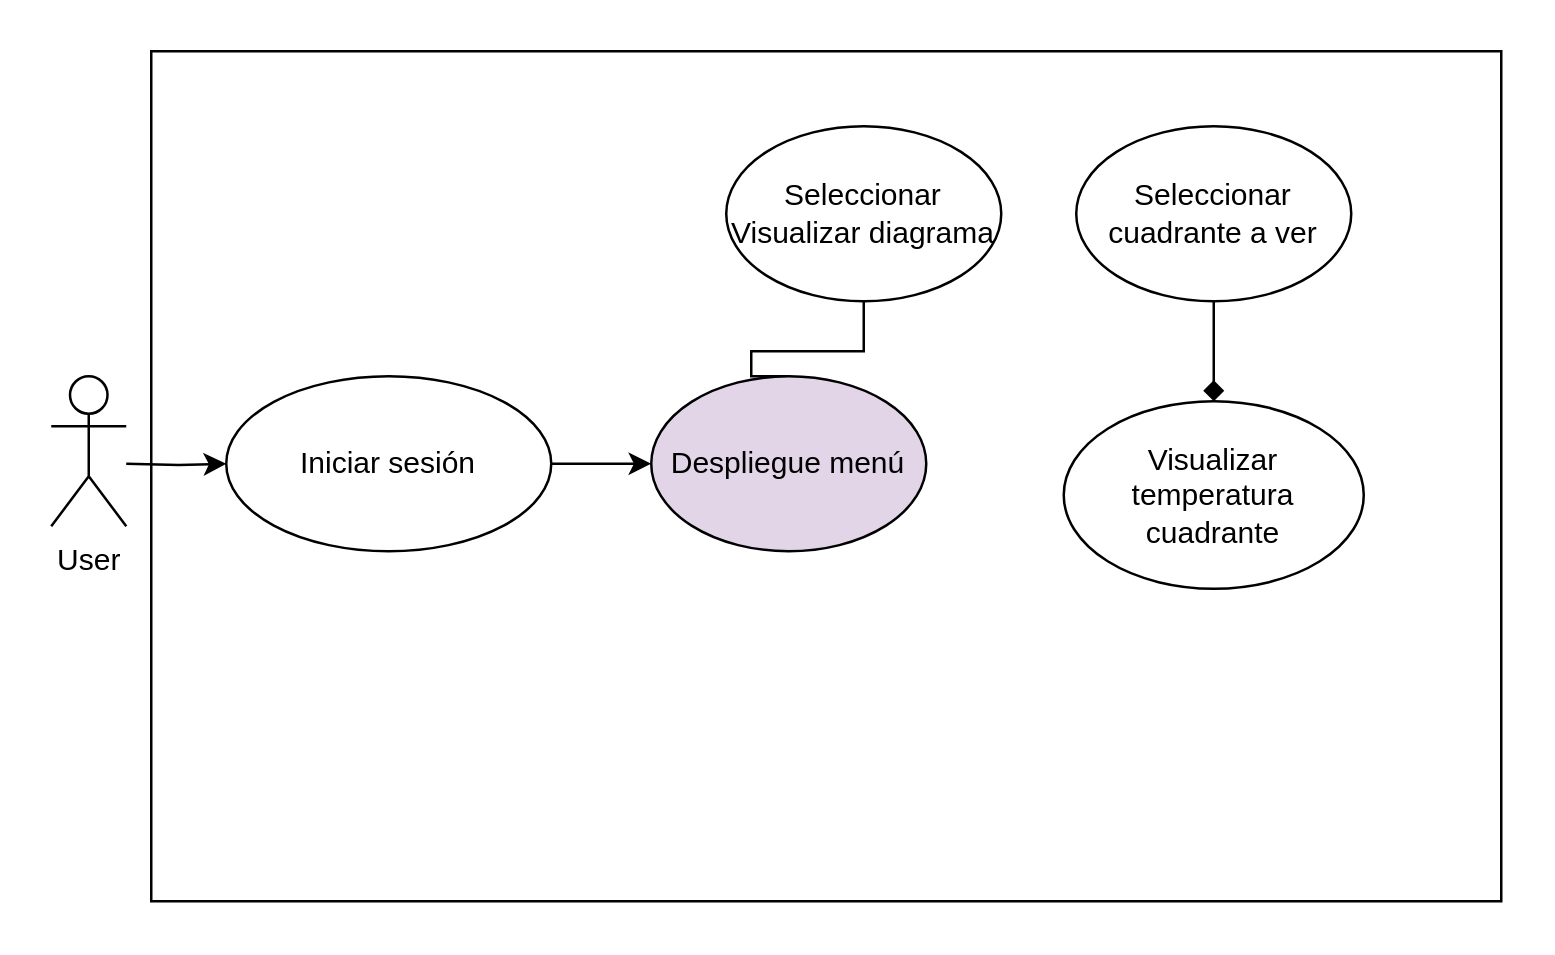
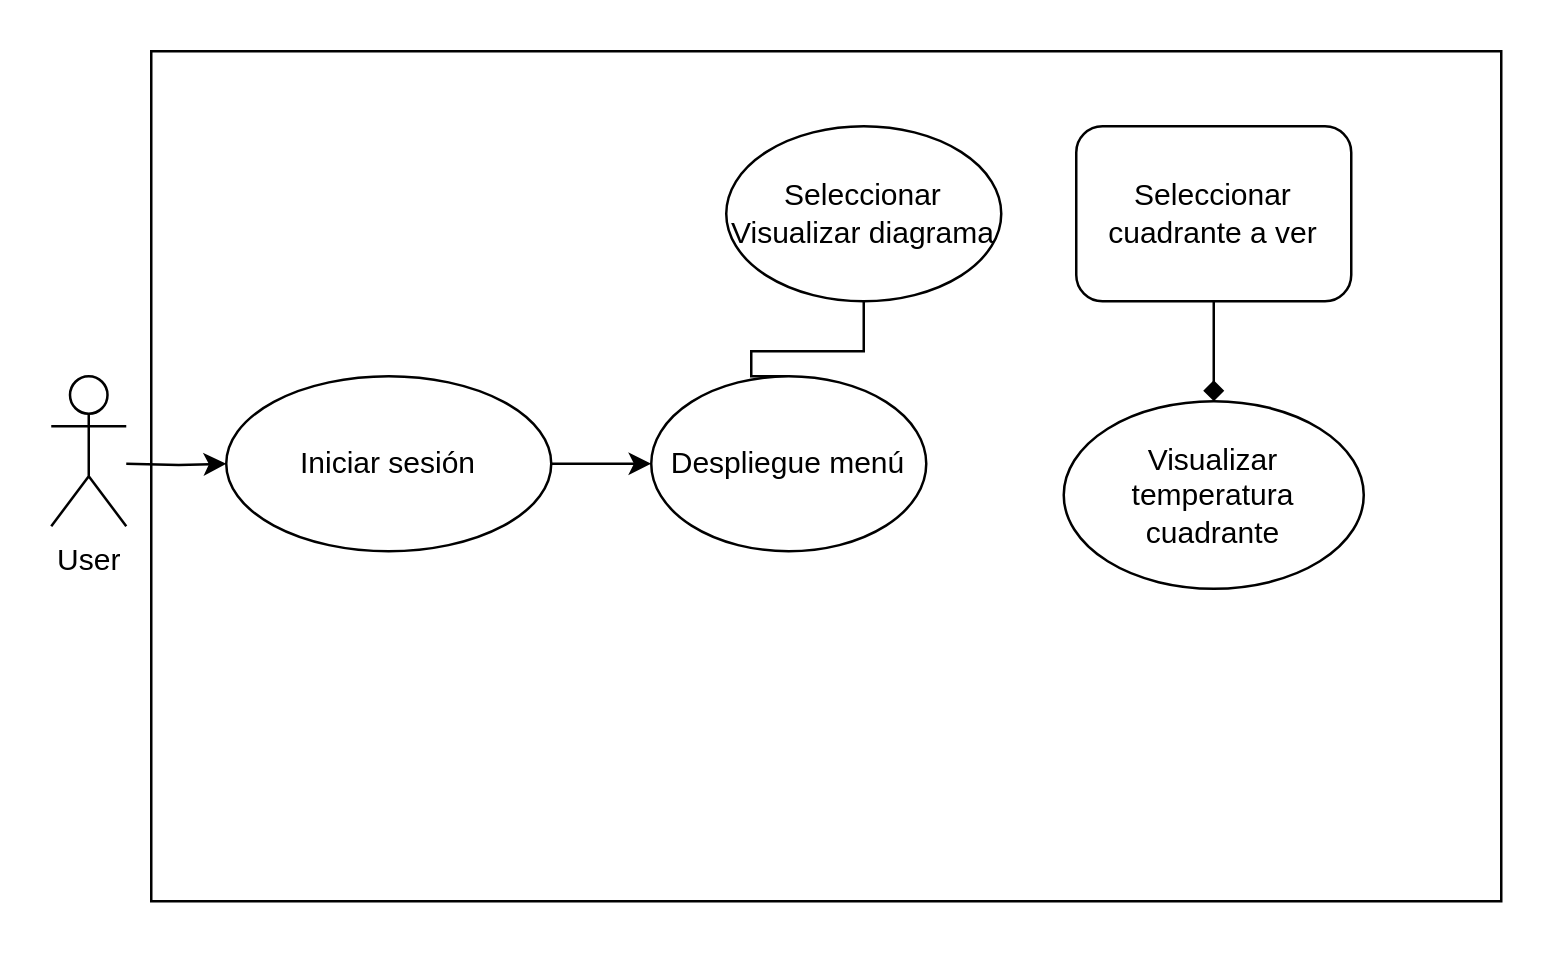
node "Seleccionar cuadrante a ver": shape ellipse -> rounded rectangle
node "Despliegue menú": fillcolor #e1d5e7 -> #ffffff
